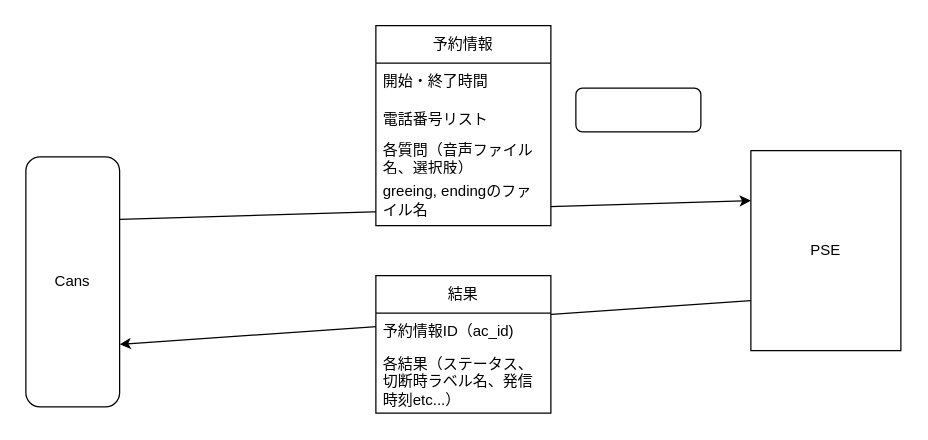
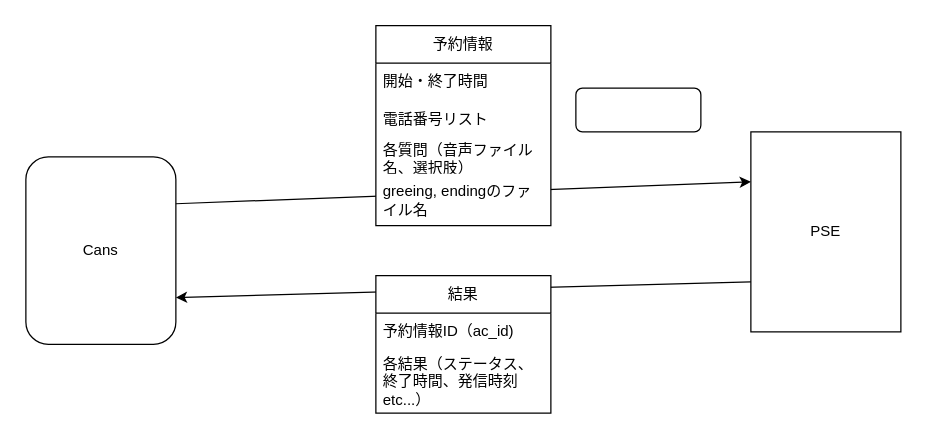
node "PSE": moved (826, 251) -> (826, 232)
node "Cans": size 94x250 -> 150x188
node "各結果（ステータス、切断時ラベル名、発信時刻etc...）": label "各結果（ステータス、切断時ラベル名、発信時刻etc...）" -> "各結果（ステータス、終了時間、発信時刻etc...）"
